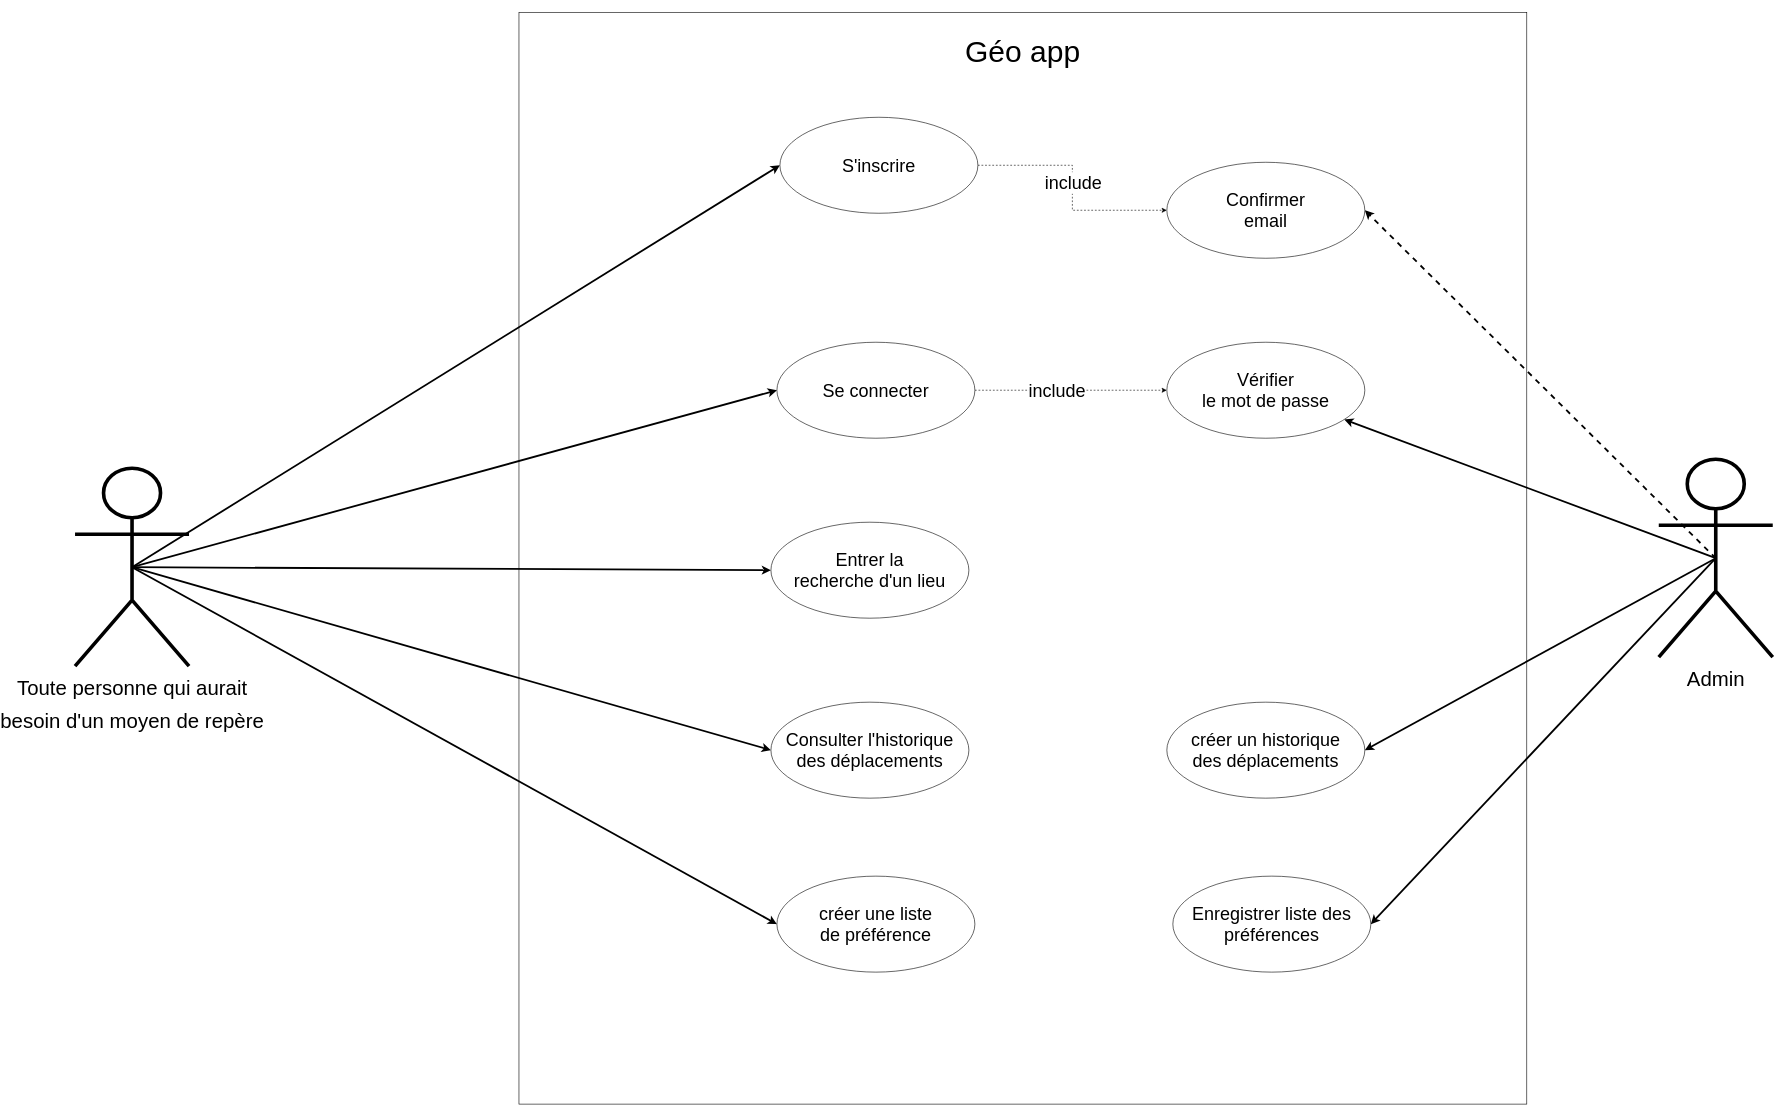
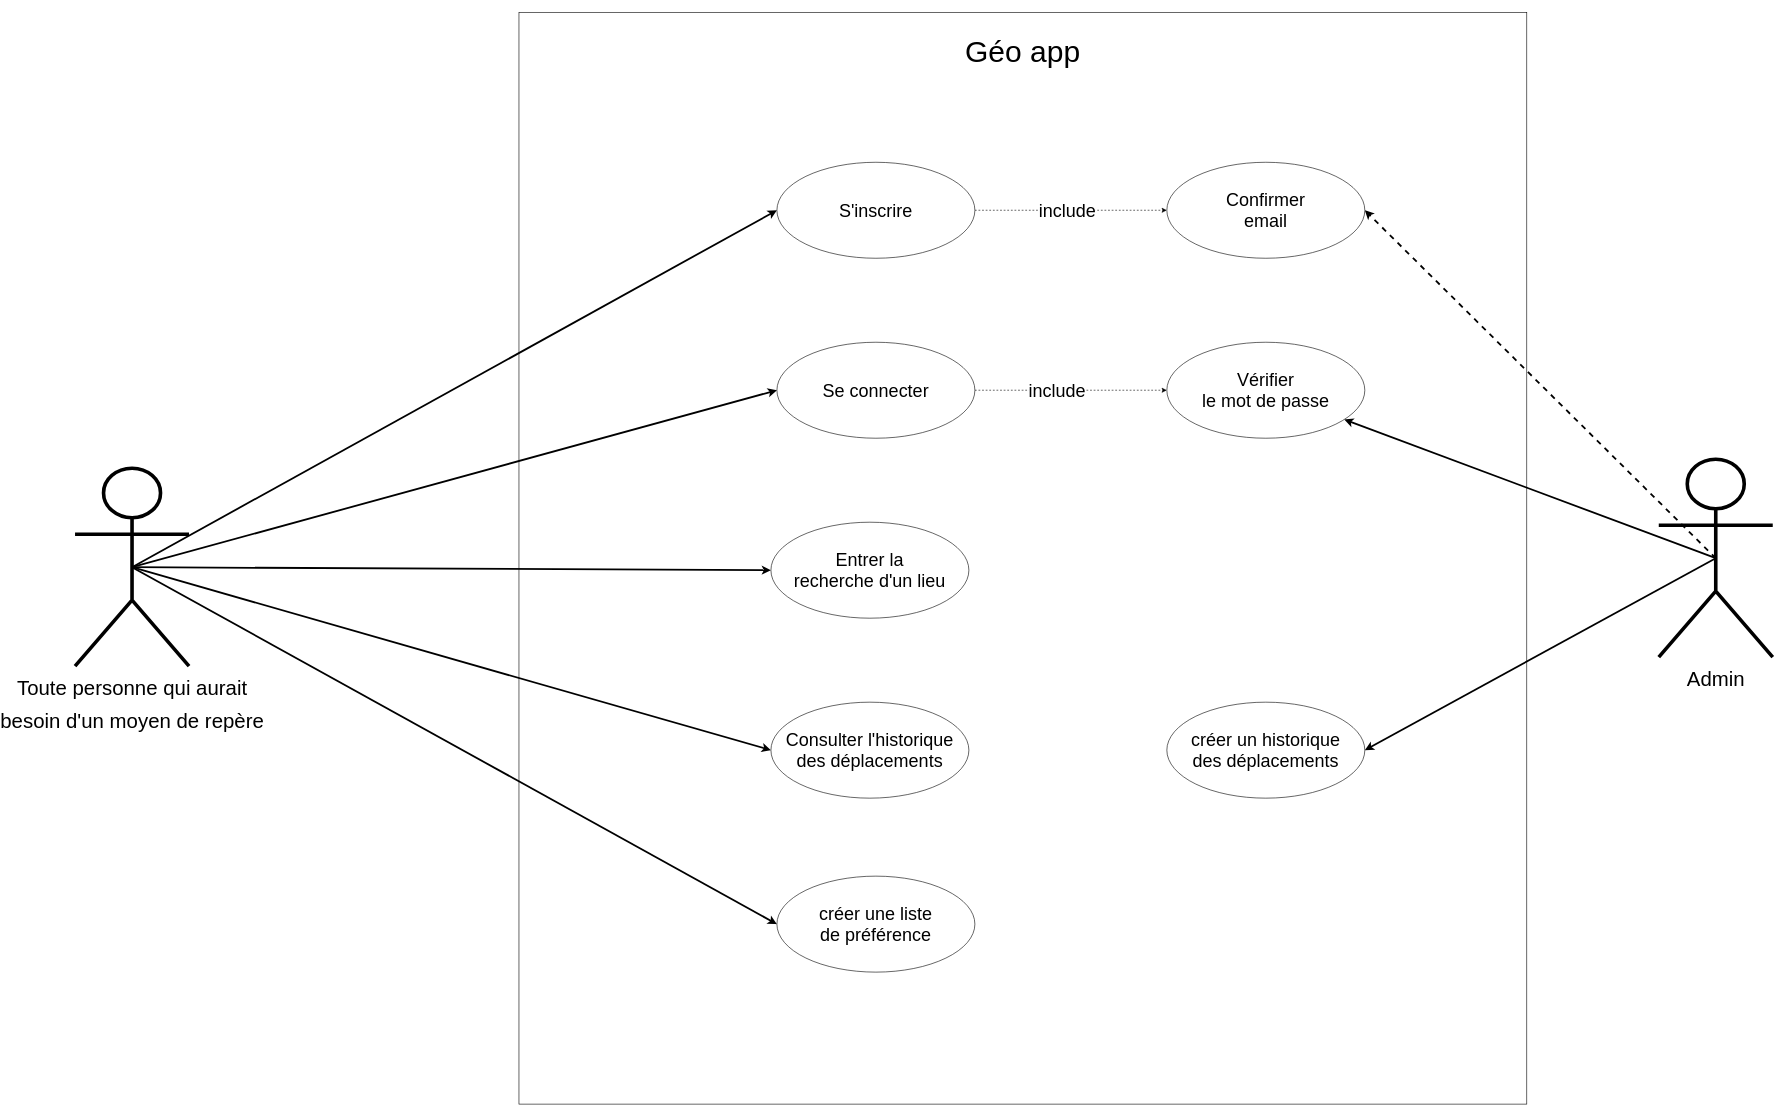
node "S'inscrire": moved (879, 165) -> (876, 210)
edge "Admin" -> "Enregistrer liste des préférences": removed
node "Enregistrer liste des préférences": removed
